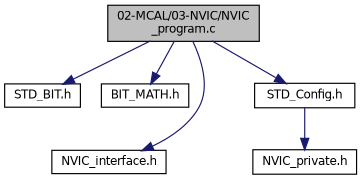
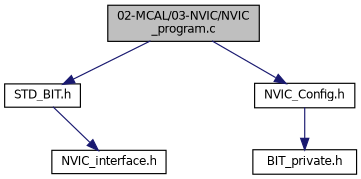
node "BIT_MATH.h": removed
node "STD_Config.h": label "STD_Config.h" -> "NVIC_Config.h"
edge "02-MCAL/03-NVIC/NVIC _program.c" -> "NVIC_interface.h": now "STD_BIT.h" -> "NVIC_interface.h"
node "NVIC_private.h": label "NVIC_private.h" -> "BIT_private.h"
